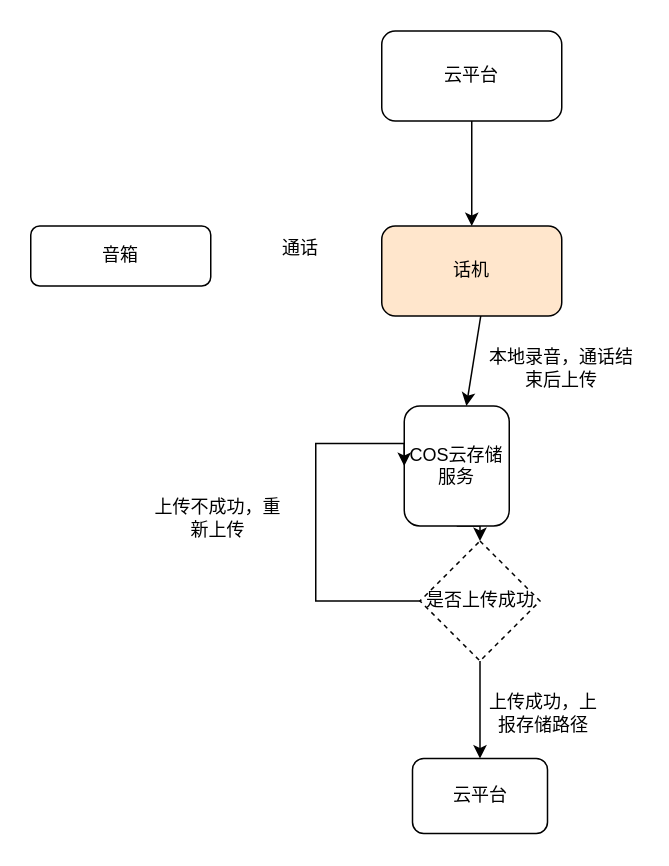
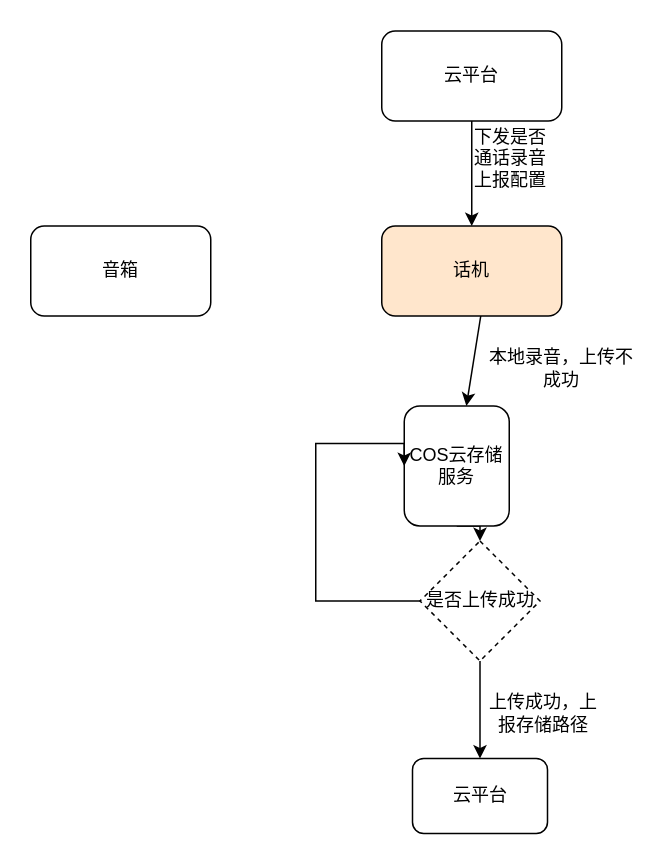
node "下发是否通话录音上报配置": added
node "通话": removed
node "音箱": size 180x60 -> 180x90
node "本地录音，通话结束后上传": label "本地录音，通话结束后上传" -> "本地录音，上传不成功"
node "上传不成功，重新上传": removed
